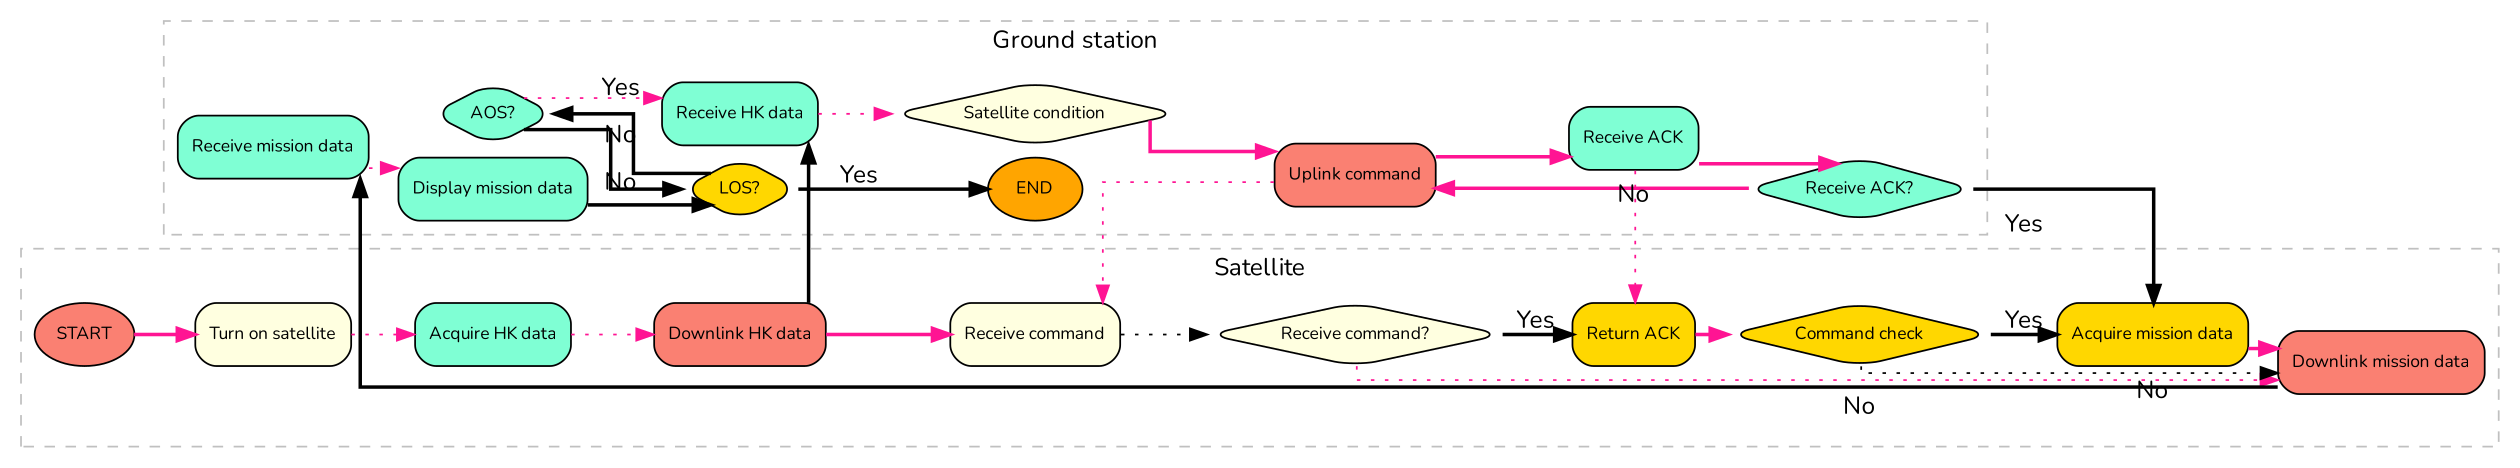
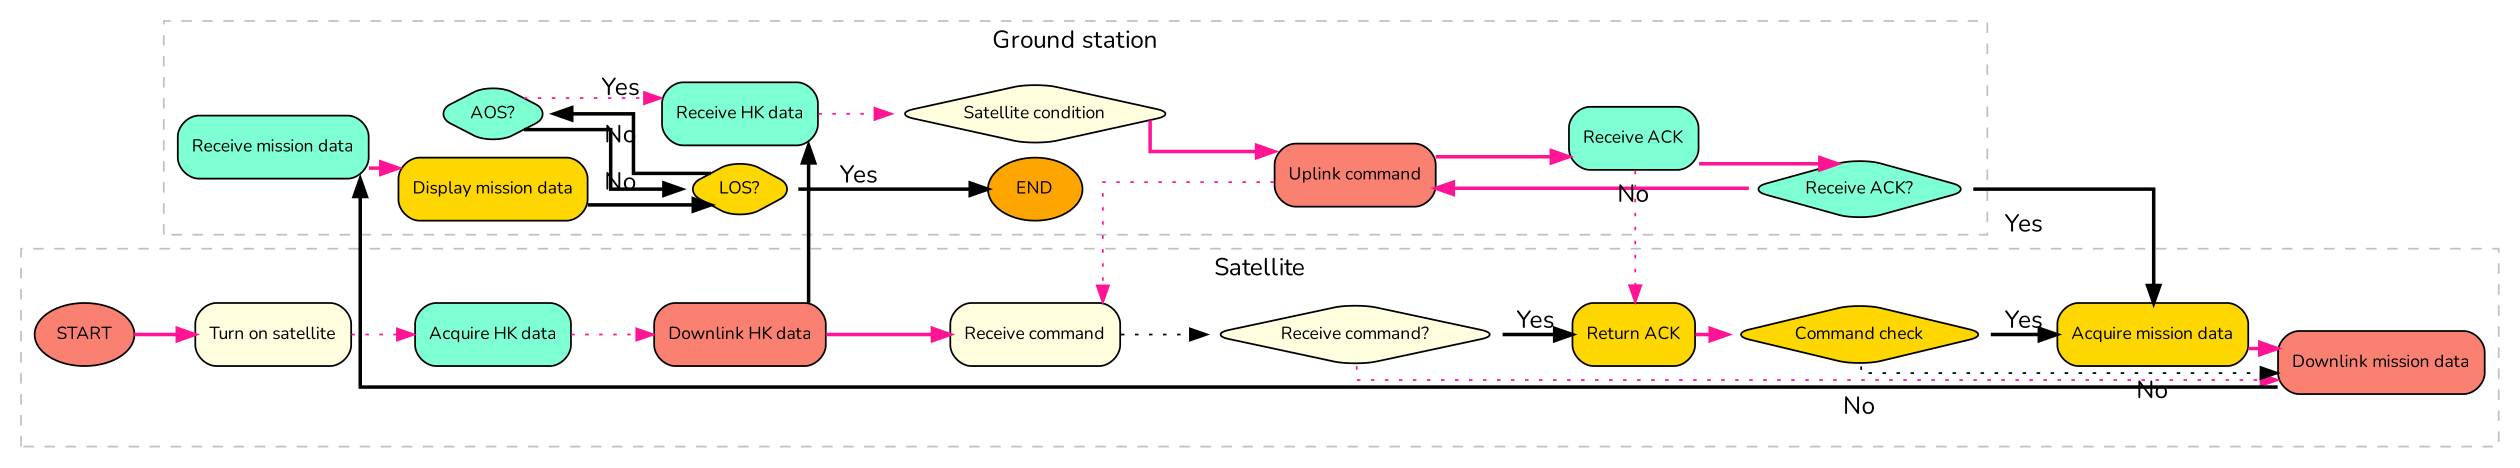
edge "Receive mission data" -> "Display mission data": style dotted -> bold
node "Display mission data": fillcolor aquamarine -> gold
